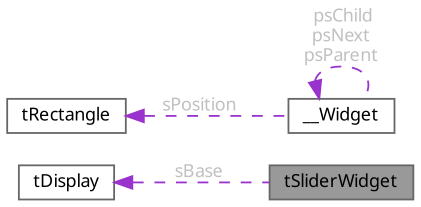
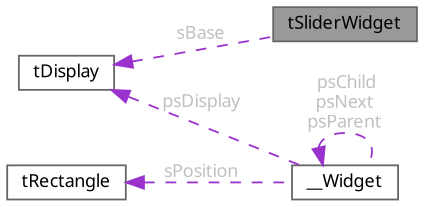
edge "__Widget" -> "tDisplay": added, label "psDisplay"
